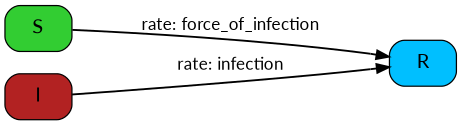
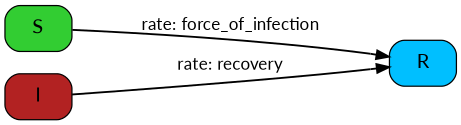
edge "R" -- "I": label "rate: infection" -> "rate: recovery"
